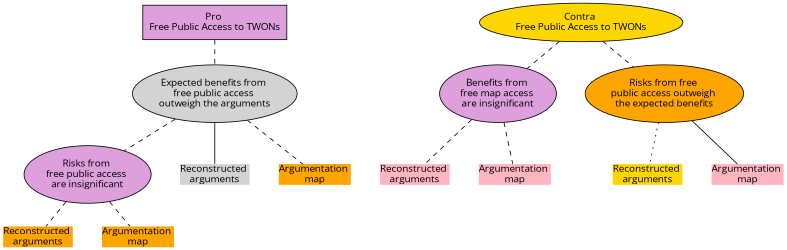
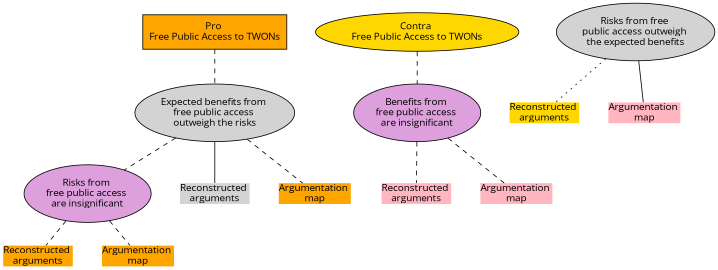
node "Pro Free Public Access to TWONs": fillcolor plum -> orange
edge "Contra Free Public Access to TWONs" -- "Risks from free public access outweigh the expected benefits": removed
node "Expected benefits from free public access outweigh the arguments": label "Expected benefits from free public access outweigh the arguments" -> "Expected benefits from free public access outweigh the risks"
node "Benefits from free map access are insignificant": label "Benefits from free map access are insignificant" -> "Benefits from free public access are insignificant"
node "Risks from free public access outweigh the expected benefits": fillcolor orange -> lightgrey
